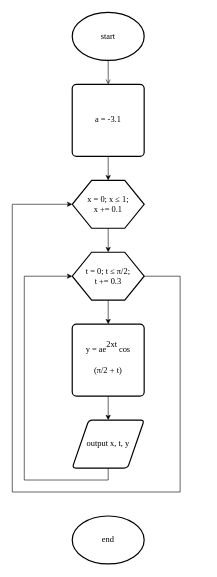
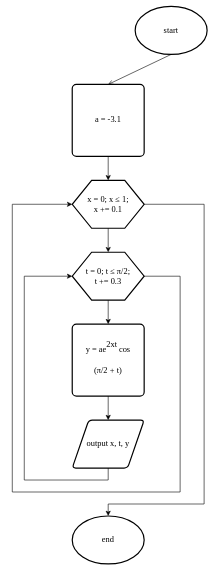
node "start": moved (108, 36) -> (171, 30)
edge "x = 0; x ≤ 1; x += 0.1" -> "end": added
